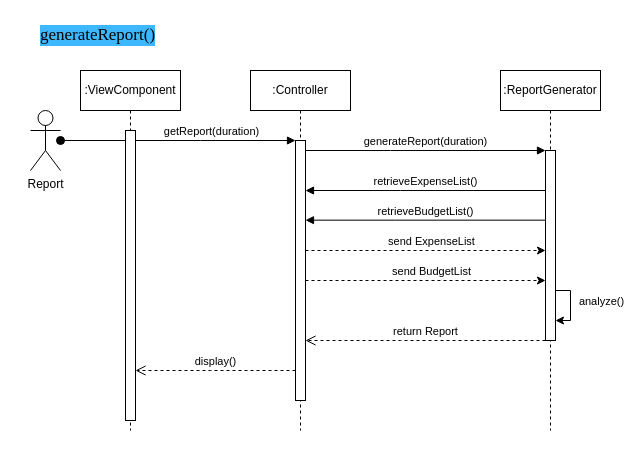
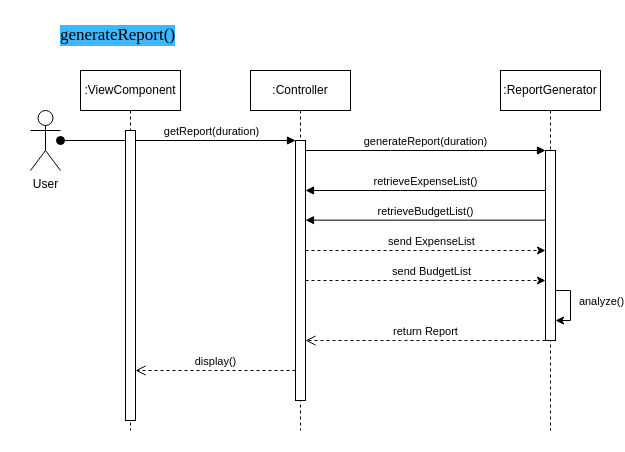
node "generateReport()": moved (96, 36) -> (116, 36)
node "Report": label "Report" -> "User"
